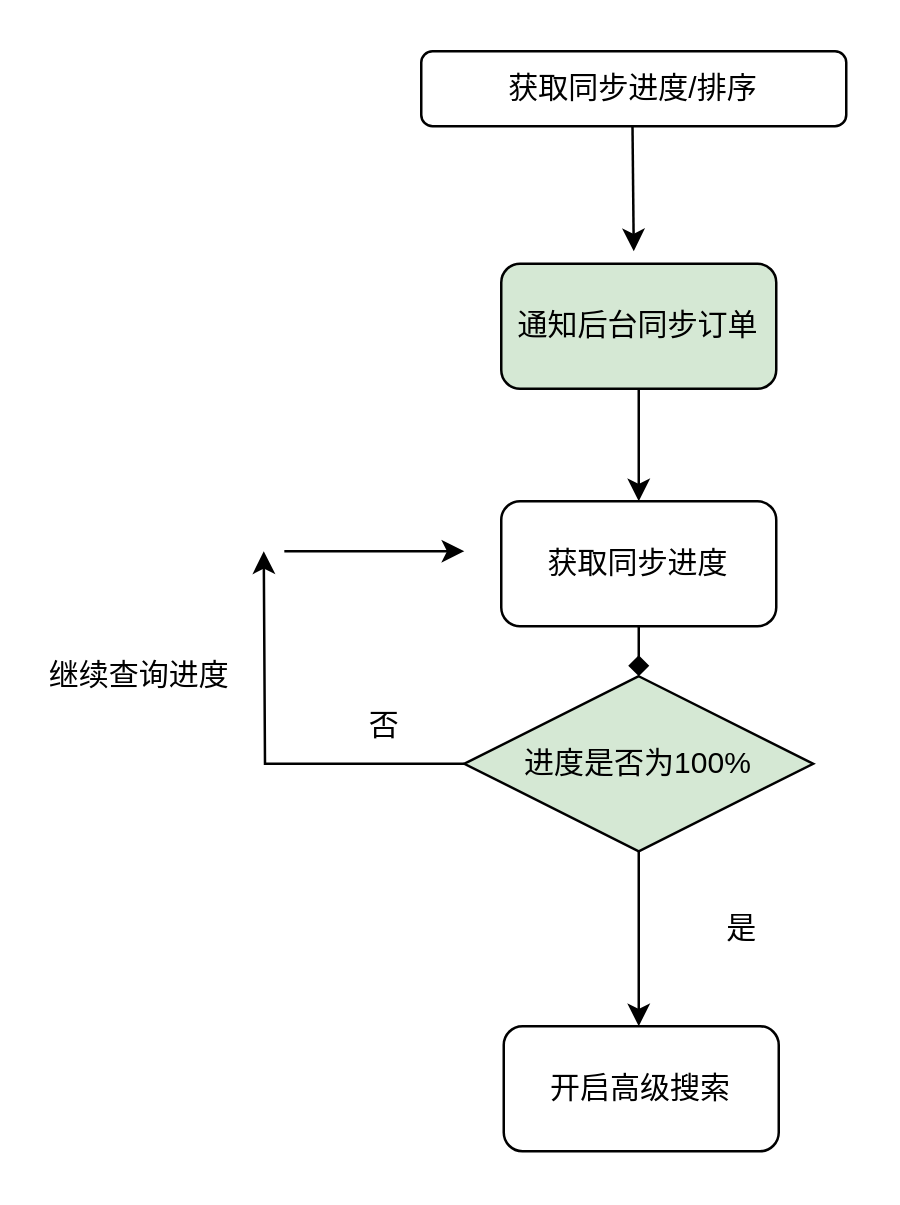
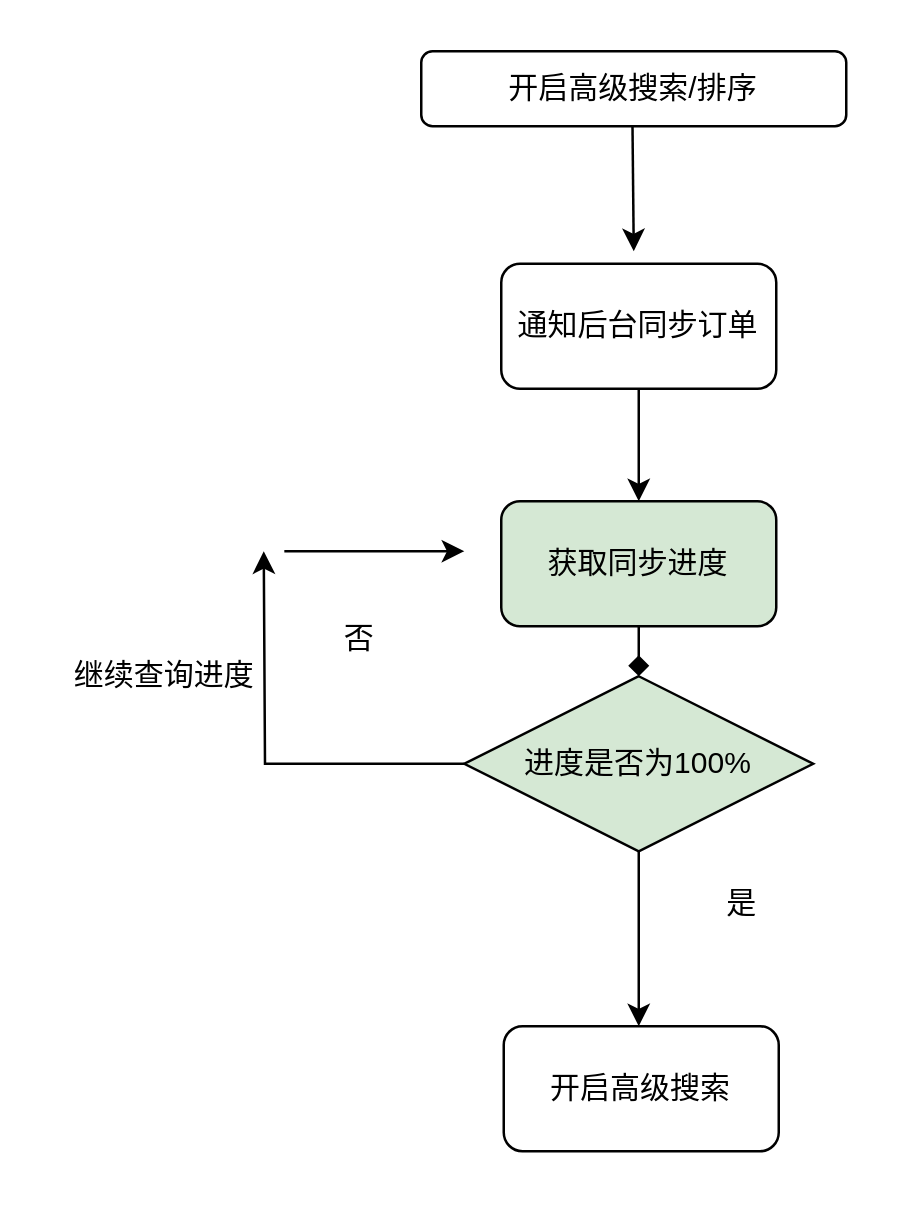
node "获取同步进度/排序": label "获取同步进度/排序" -> "开启高级搜索/排序"
node "通知后台同步订单": fillcolor #d5e8d4 -> #ffffff
node "获取同步进度": fillcolor #ffffff -> #d5e8d4
node "继续查询进度": moved (139, 676) -> (164, 676)
node "否": moved (384, 726) -> (359, 639)
node "是": moved (741, 929) -> (741, 904)
